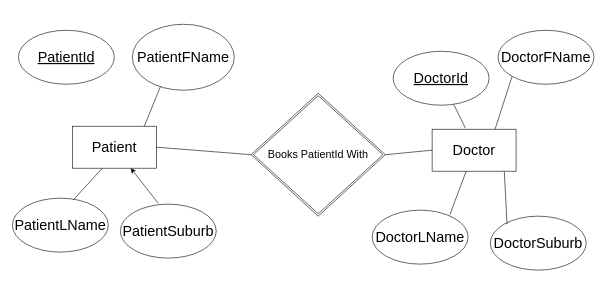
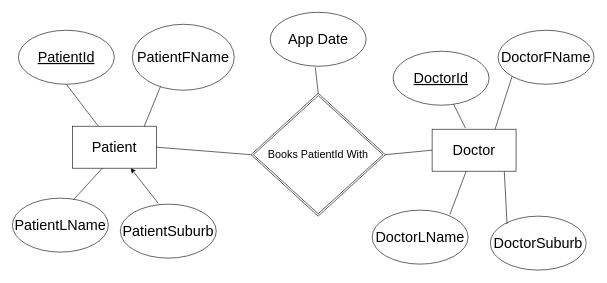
node "App Date": added
edge "App Date" -- "Books PatientId With": added
edge "PatientId" -- "Patient": added
